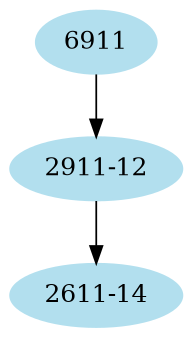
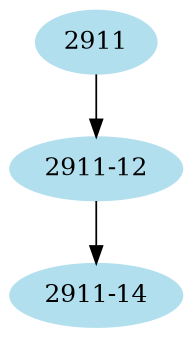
node "6911": label "6911" -> "2911"
node "2611-14": label "2611-14" -> "2911-14"
